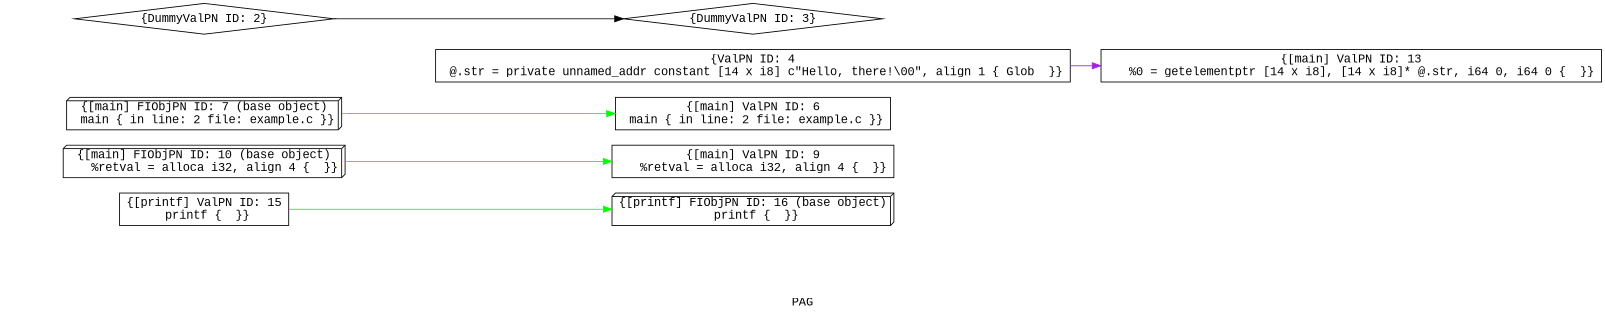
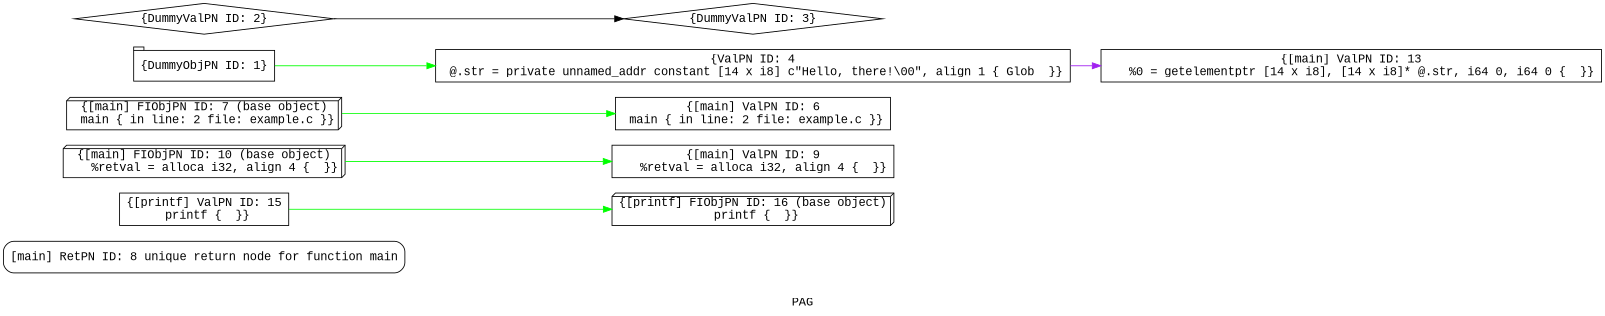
node "{DummyObjPN ID: 1}": added
node "[main] RetPN ID: 8 unique return node for function main": added
